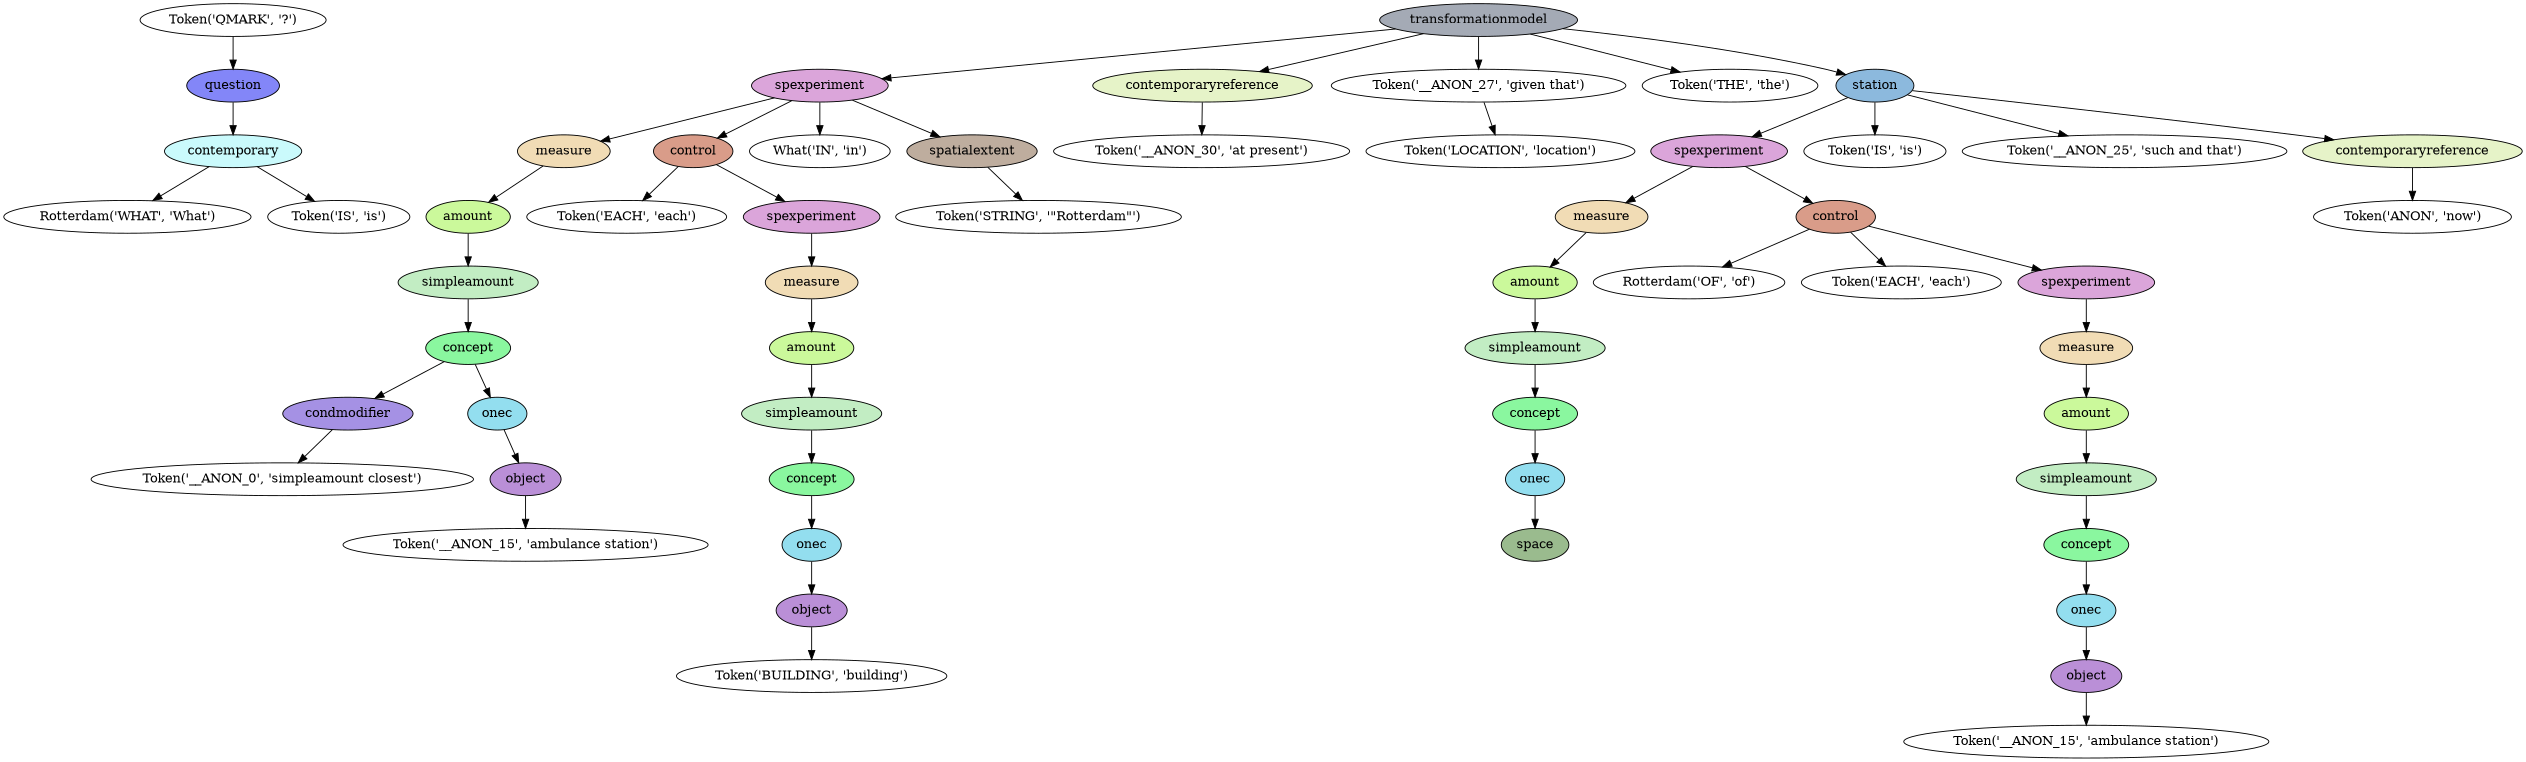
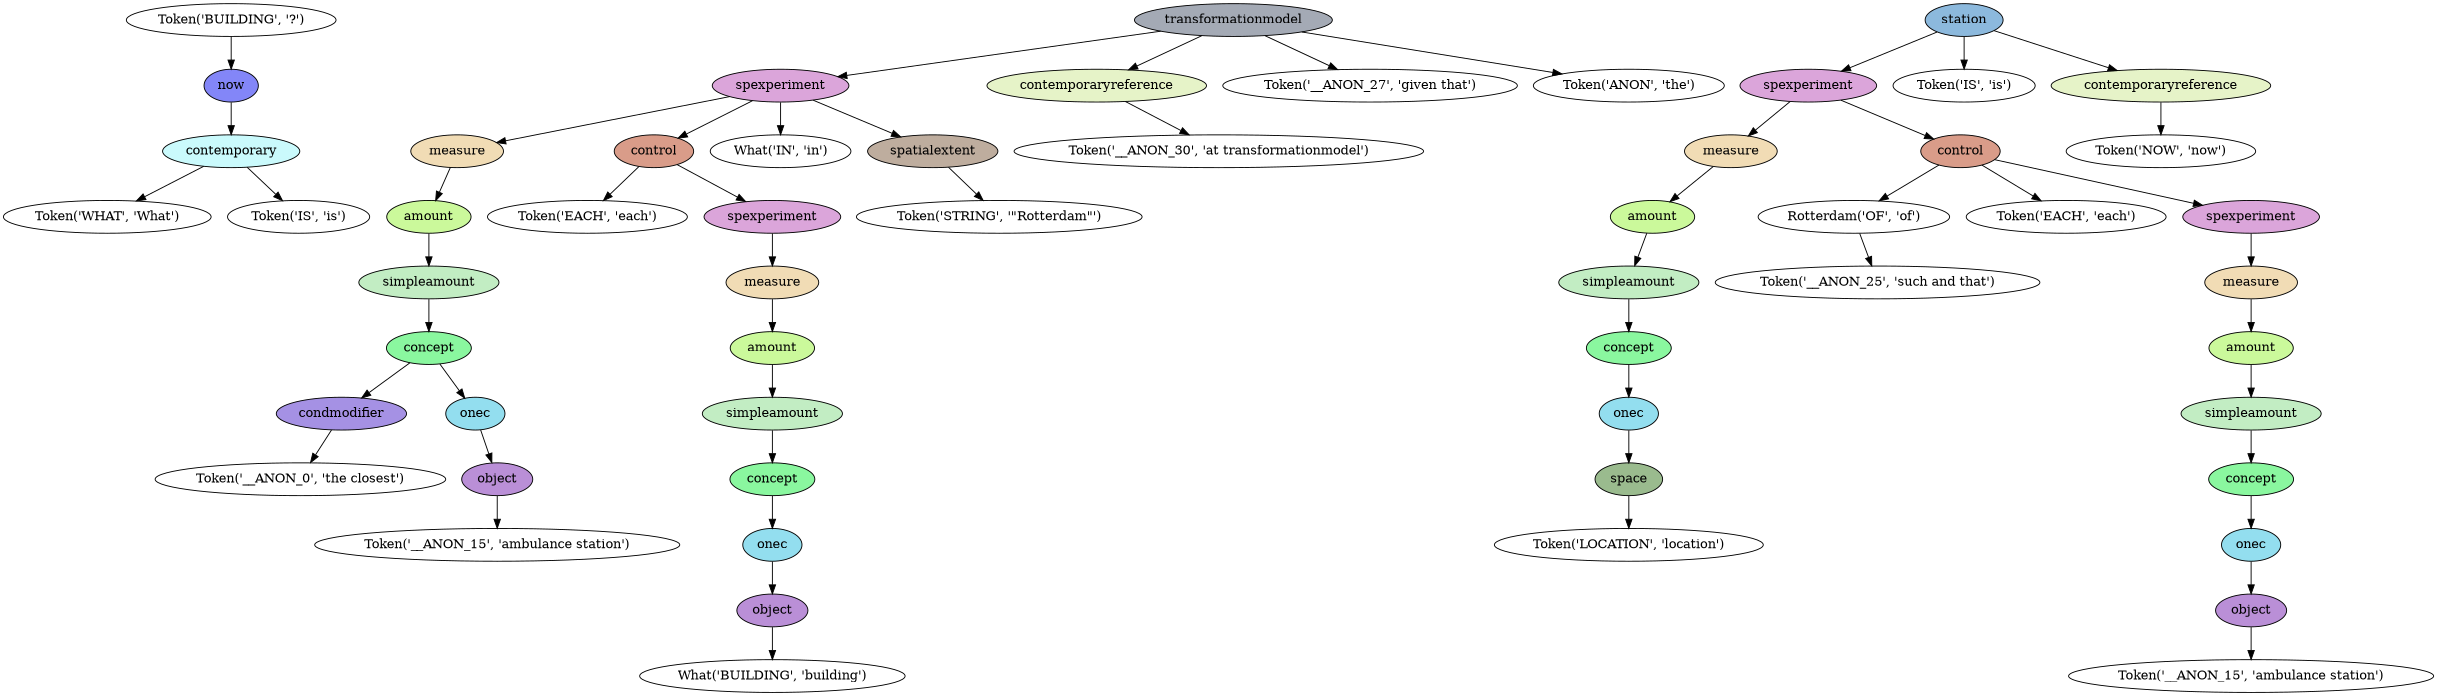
node "Token('QMARK', '?')": label "Token('QMARK', '?')" -> "Token('BUILDING', '?')"
edge "transformationmodel" -> "station": removed
node "question": label "question" -> "now"
node "Token('THE', 'the')": label "Token('THE', 'the')" -> "Token('ANON', 'the')"
edge "Token('__ANON_27', 'given that')" -> "Token('LOCATION', 'location')": now "space" -> "Token('LOCATION', 'location')"
edge "station" -> "Token('__ANON_25', 'such and that')": now "Rotterdam('OF', 'of')" -> "Token('__ANON_25', 'such and that')"
node "Token('__ANON_30', 'at present')": label "Token('__ANON_30', 'at present')" -> "Token('__ANON_30', 'at transformationmodel')"
node "Rotterdam('WHAT', 'What')": label "Rotterdam('WHAT', 'What')" -> "Token('WHAT', 'What')"
node "Token('ANON', 'now')": label "Token('ANON', 'now')" -> "Token('NOW', 'now')"
node "Token('__ANON_0', 'simpleamount closest')": label "Token('__ANON_0', 'simpleamount closest')" -> "Token('__ANON_0', 'the closest')"
node "Token('BUILDING', 'building')": label "Token('BUILDING', 'building')" -> "What('BUILDING', 'building')"
